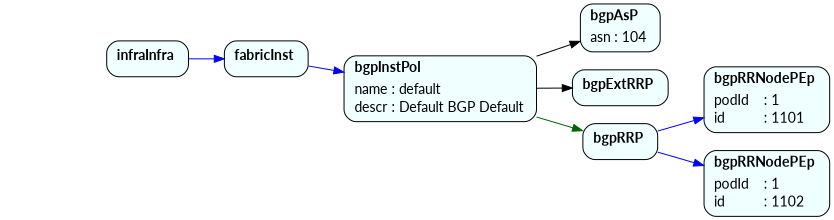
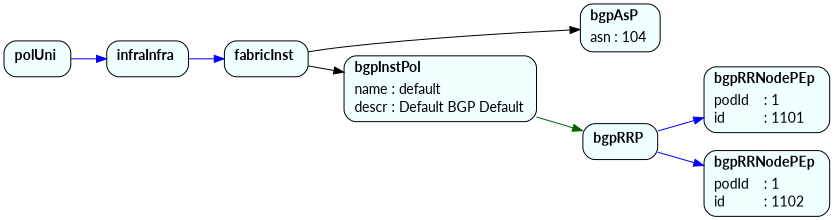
edge "bgpInstPol" -> "bgpAsP": now "fabricInst" -> "bgpAsP"
node "polUni": added
edge "fabricInst" -> "bgpInstPol": color blue -> black
node "bgpExtRRP": removed
